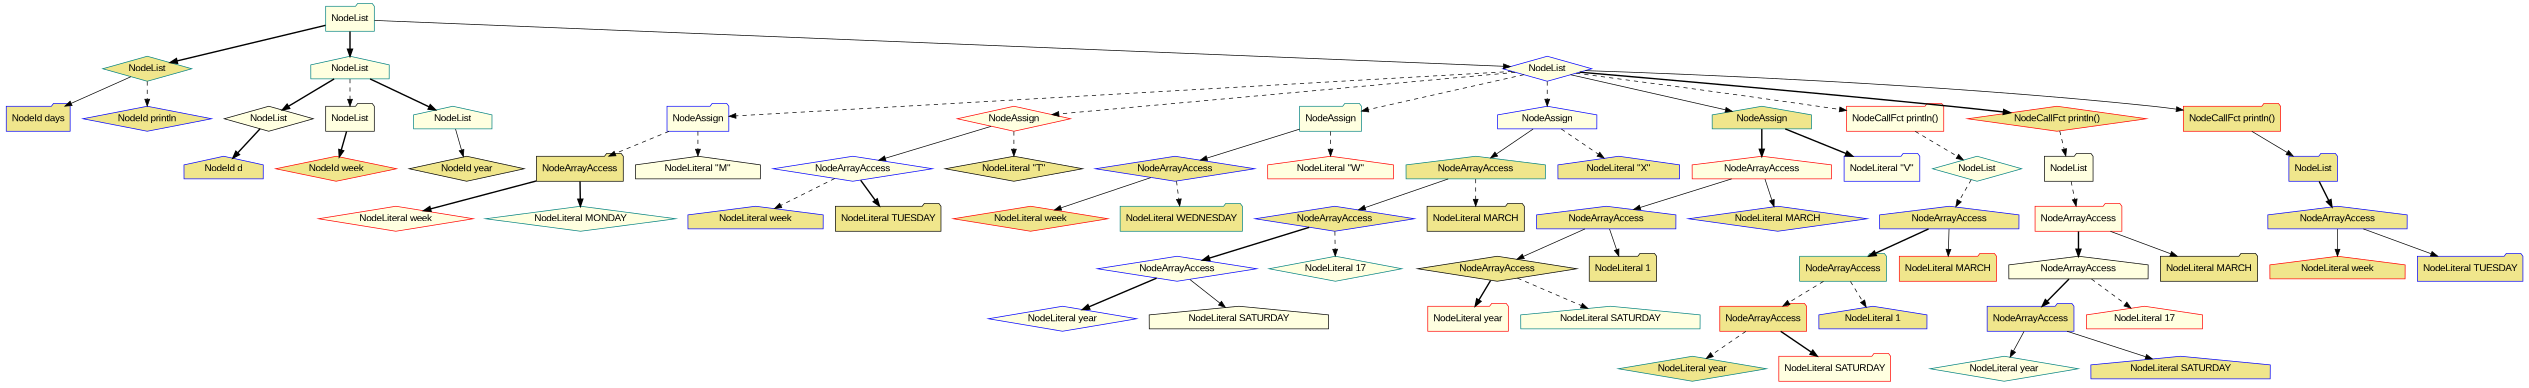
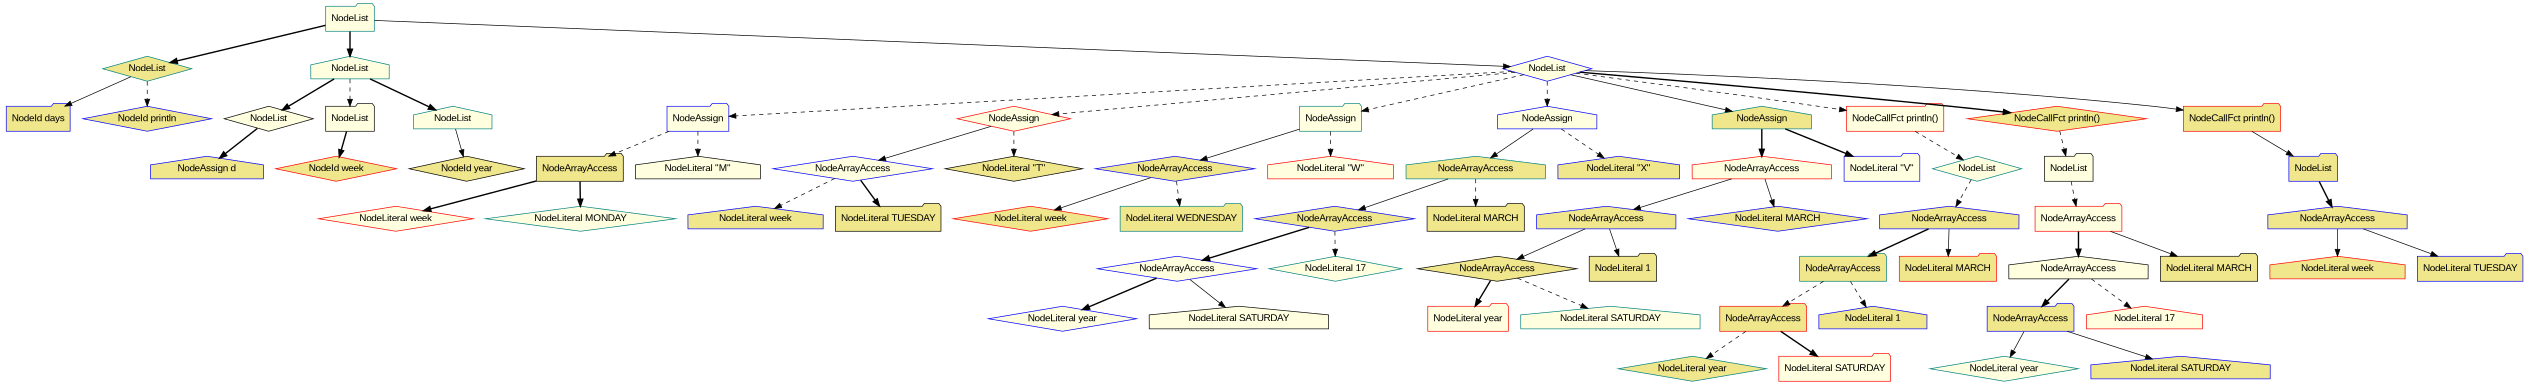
node "NodeId d": label "NodeId d" -> "NodeAssign d"
